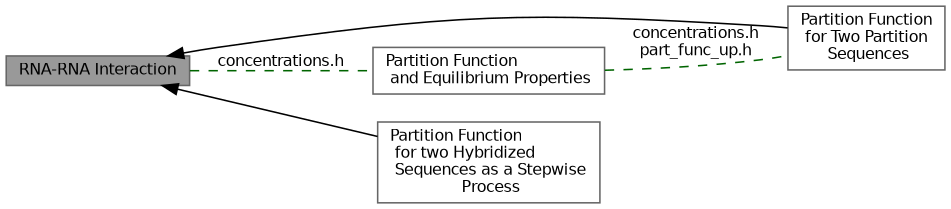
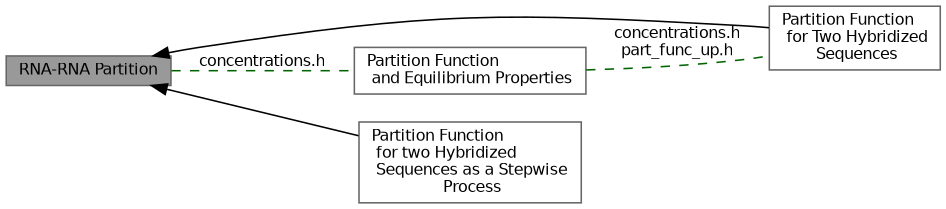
node "Partition Function for Two Partition Sequences": label "Partition Function for Two Partition Sequences" -> "Partition Function for Two Hybridized Sequences"
node "RNA-RNA Interaction": label "RNA-RNA Interaction" -> "RNA-RNA Partition"
